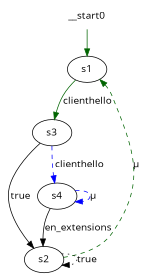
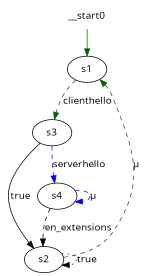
edge "s1" -> "s3": style solid -> dashed
edge "s3" -> "s4": label "clienthello" -> "serverhello"
edge "s4" -> "s2": style solid -> dashed
